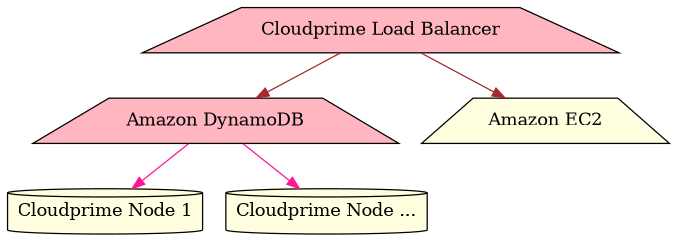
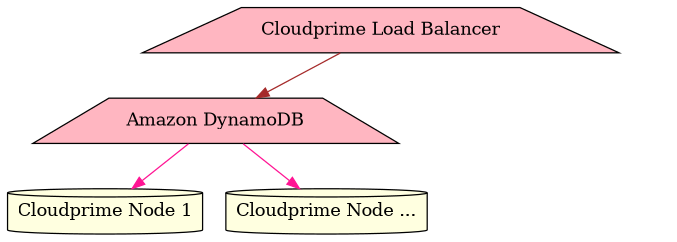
node "Amazon EC2": removed
